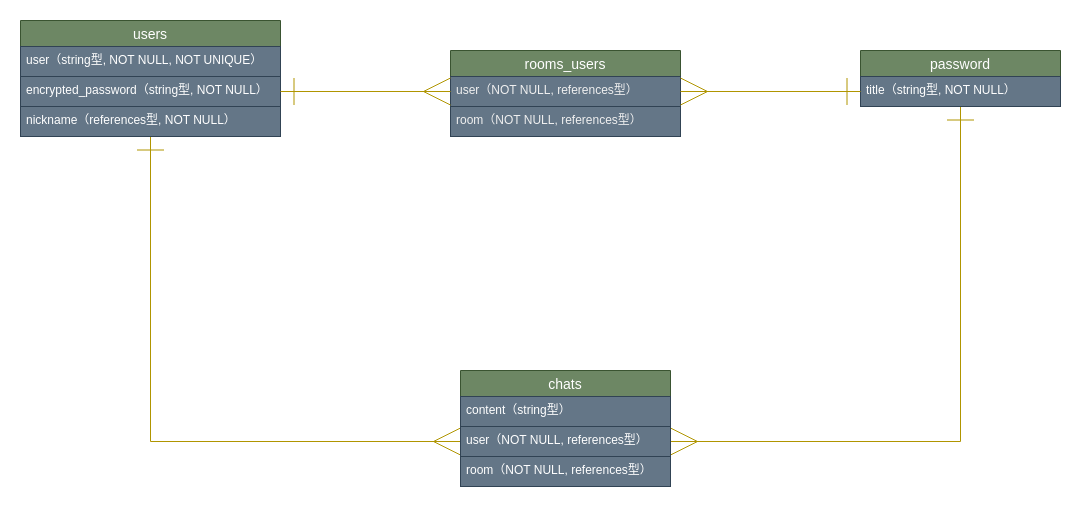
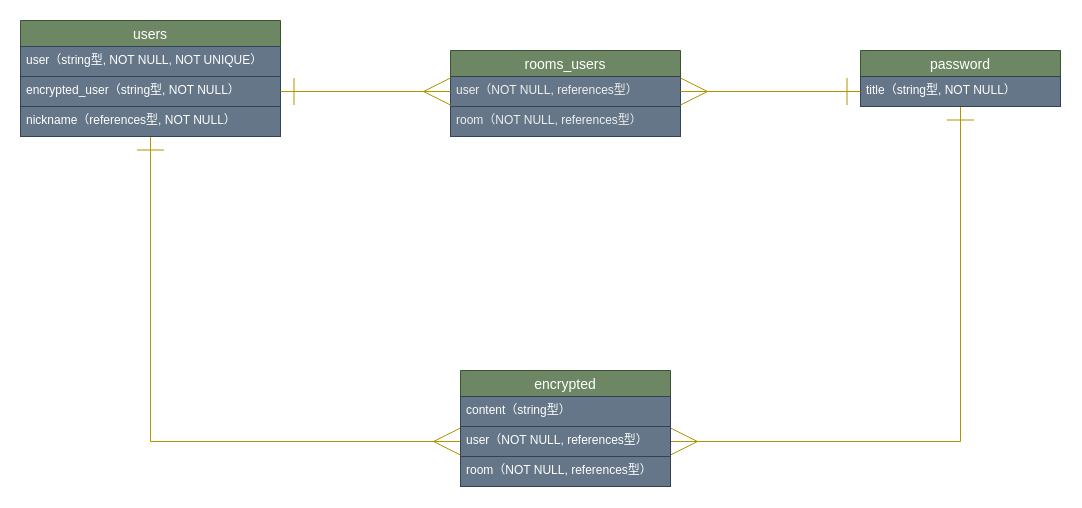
node "encrypted_password（string型, NOT NULL）": label "encrypted_password（string型, NOT NULL）" -> "encrypted_user（string型, NOT NULL）"
node "chats": label "chats" -> "encrypted"
